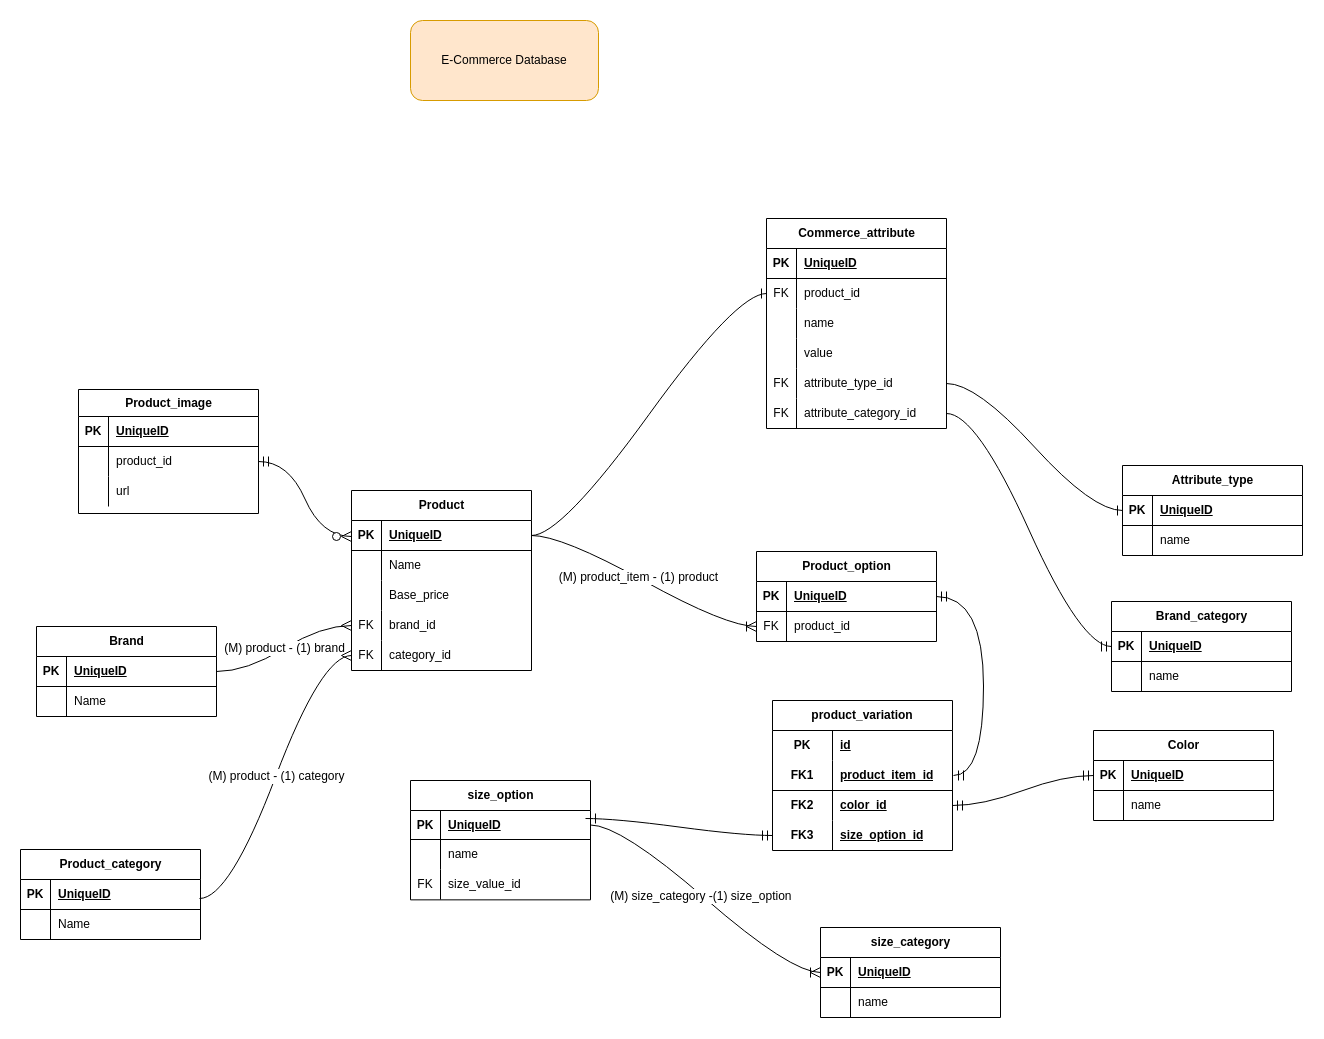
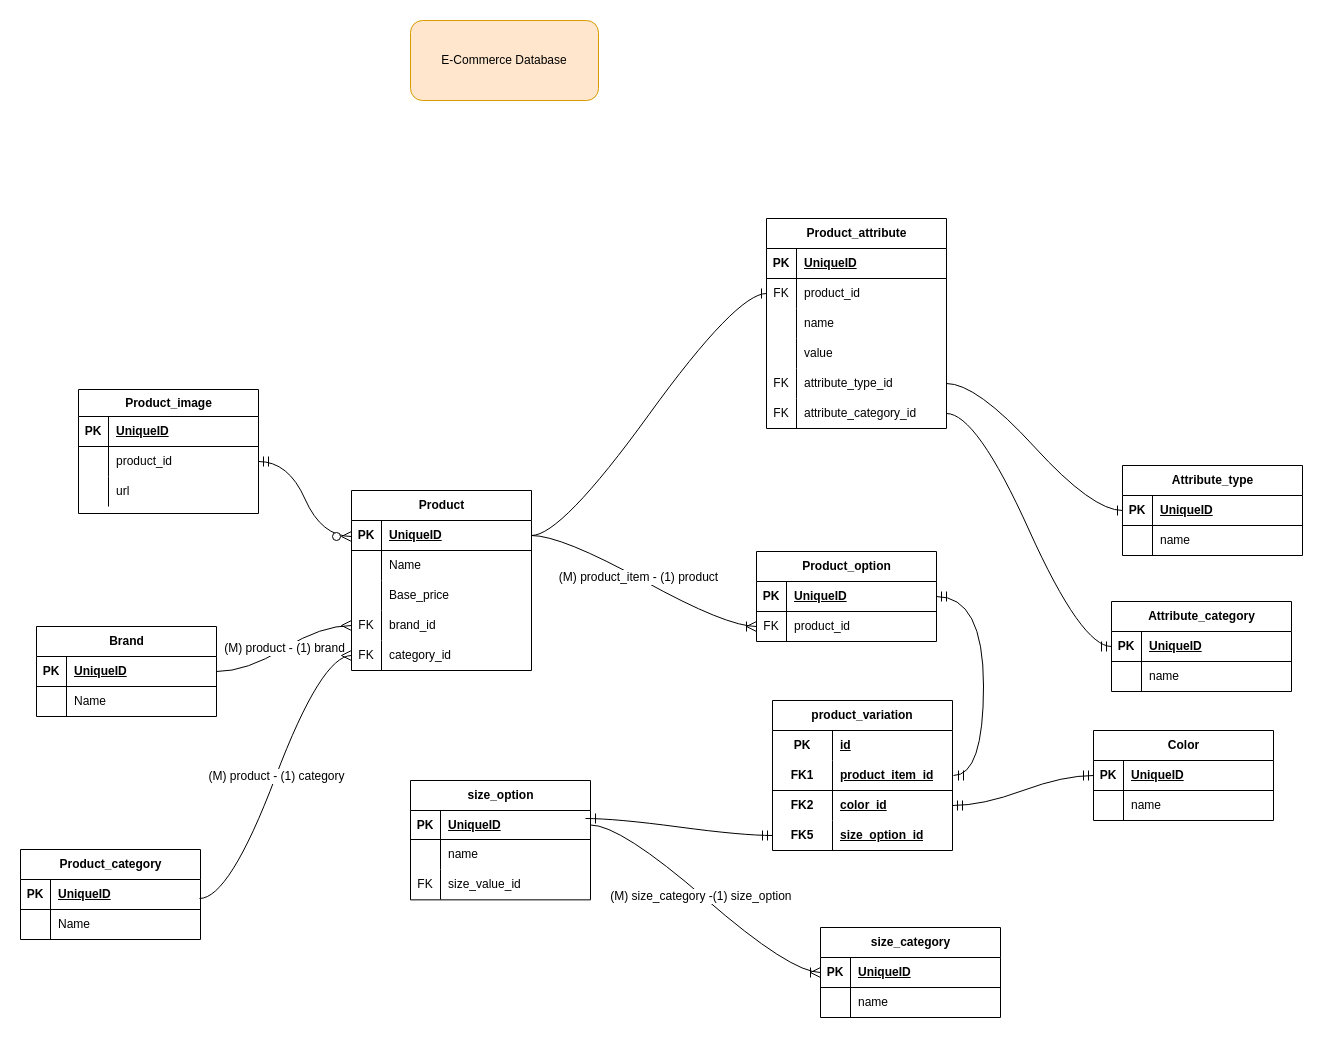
node "Commerce_attribute": label "Commerce_attribute" -> "Product_attribute"
node "Brand_category": label "Brand_category" -> "Attribute_category"
node "FK3": label "FK3" -> "FK5"
